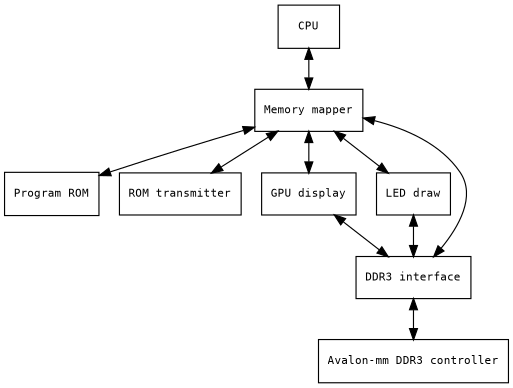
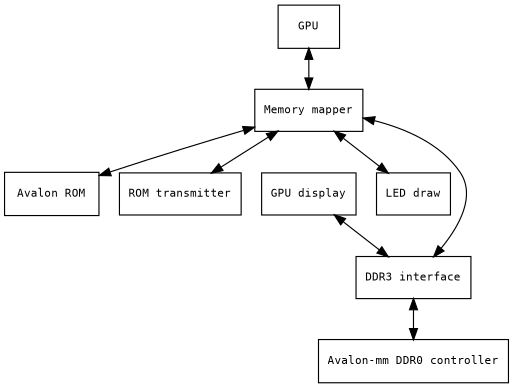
node "CPU": label "CPU" -> "GPU"
edge "Memory mapper" -- "GPU display": removed
node "Program ROM": label "Program ROM" -> "Avalon ROM"
edge "LED draw" -- "DDR3 interface": removed
node "Avalon-mm DDR3 controller": label "Avalon-mm DDR3 controller" -> "Avalon-mm DDR0 controller"
